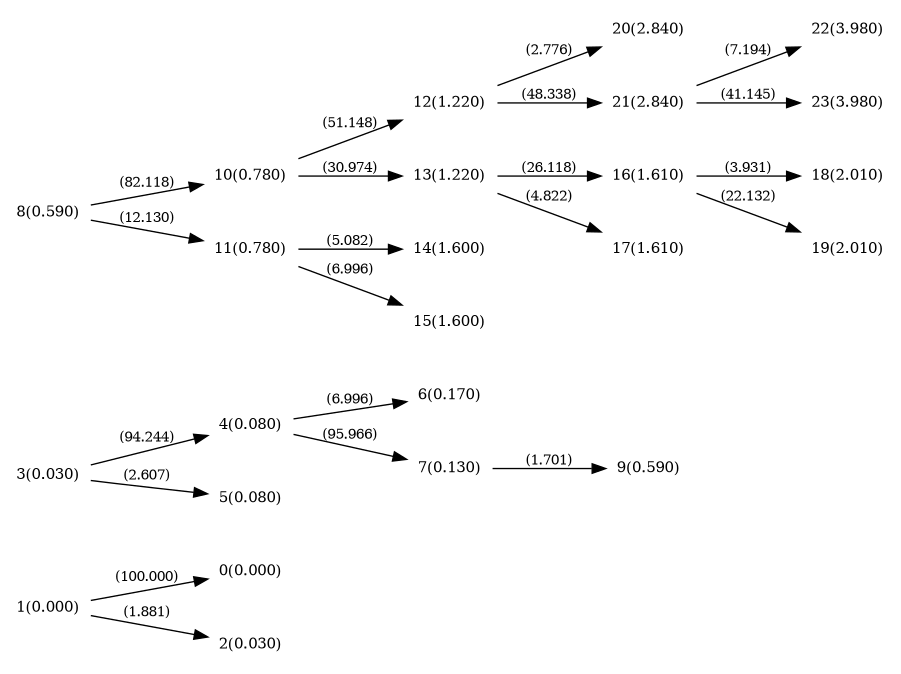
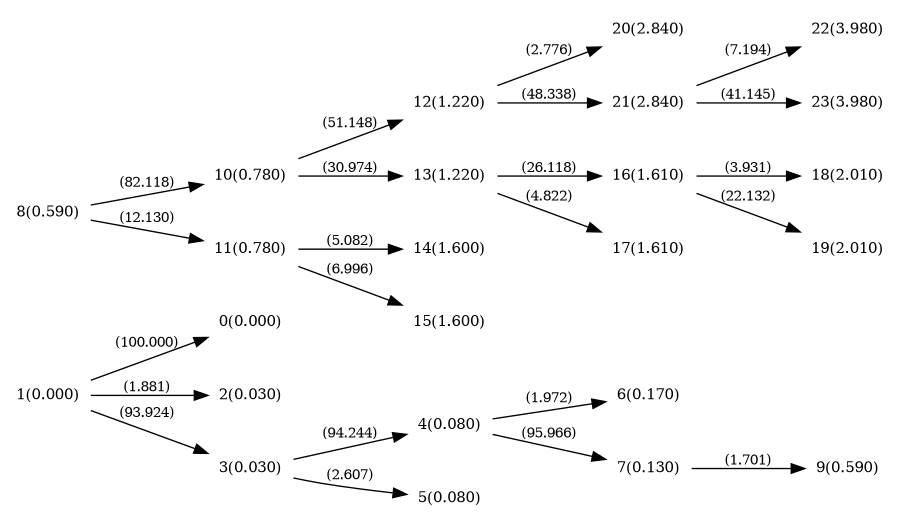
edge "4(0.080)" -> "6(0.170)": label "(6.996)" -> "(1.972)"
edge "1(0.000)" -> "3(0.030)": added, label "(93.924)"
